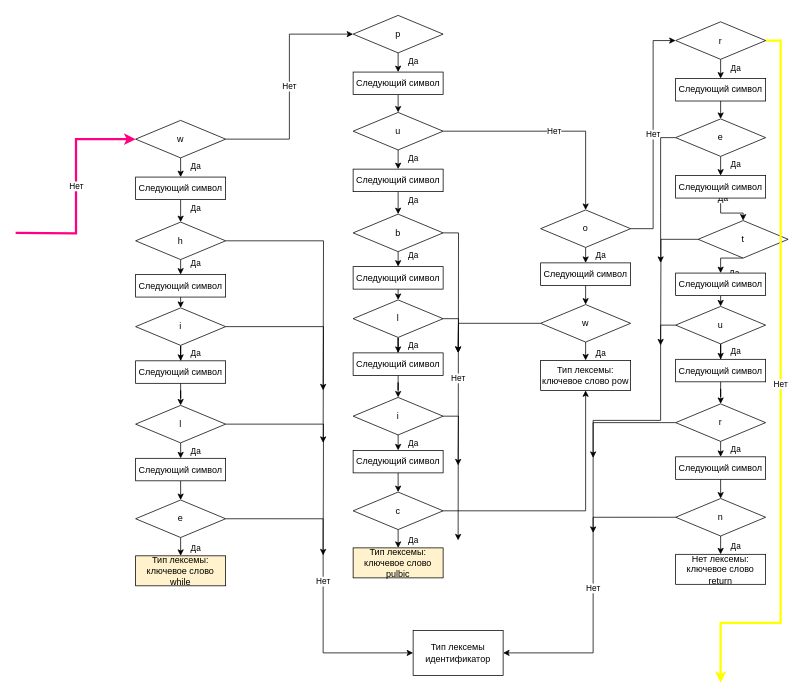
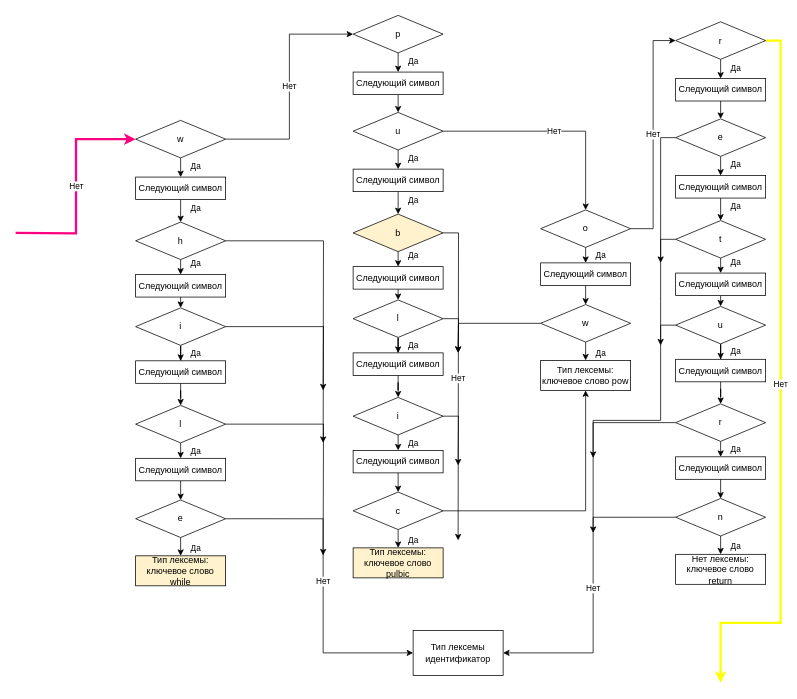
node "b": fillcolor #ffffff -> #fff2cc
node "t": moved (743, 239) -> (720, 239)
